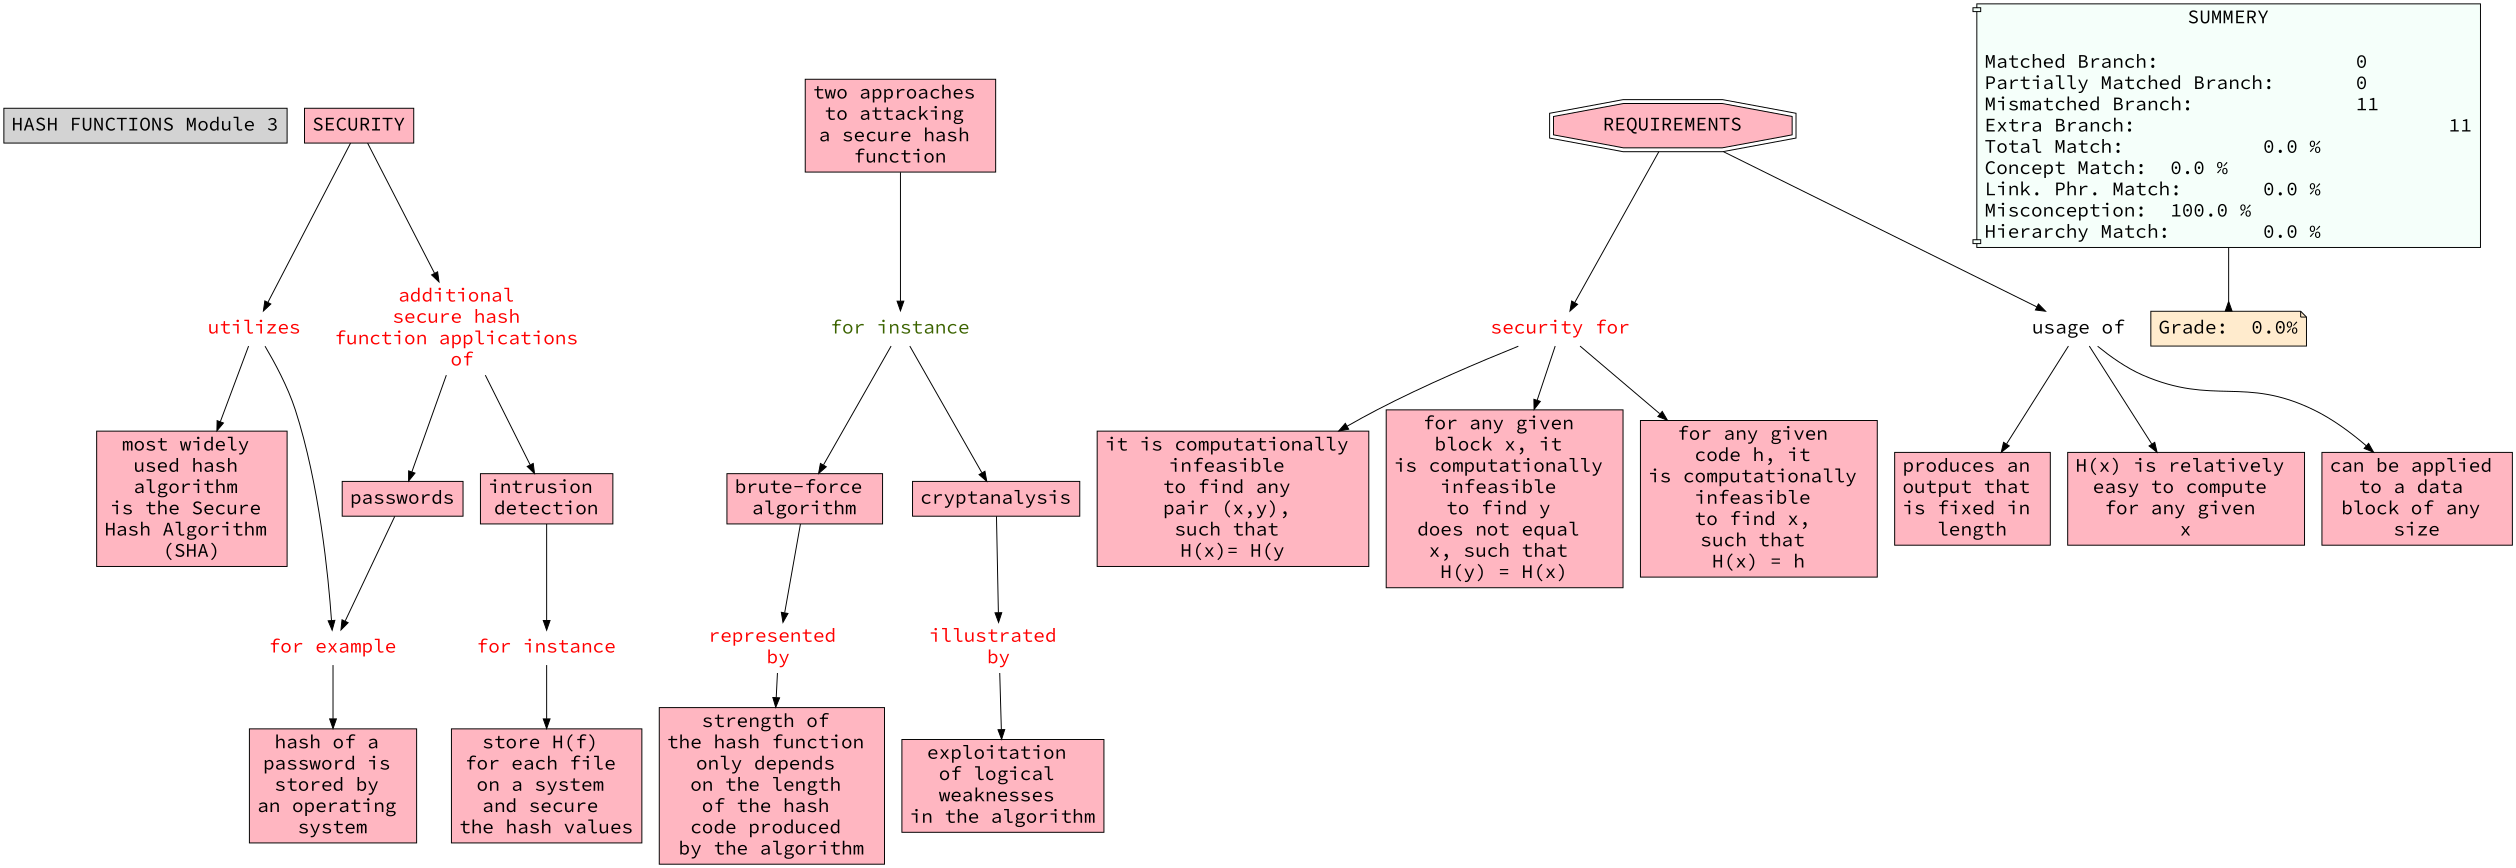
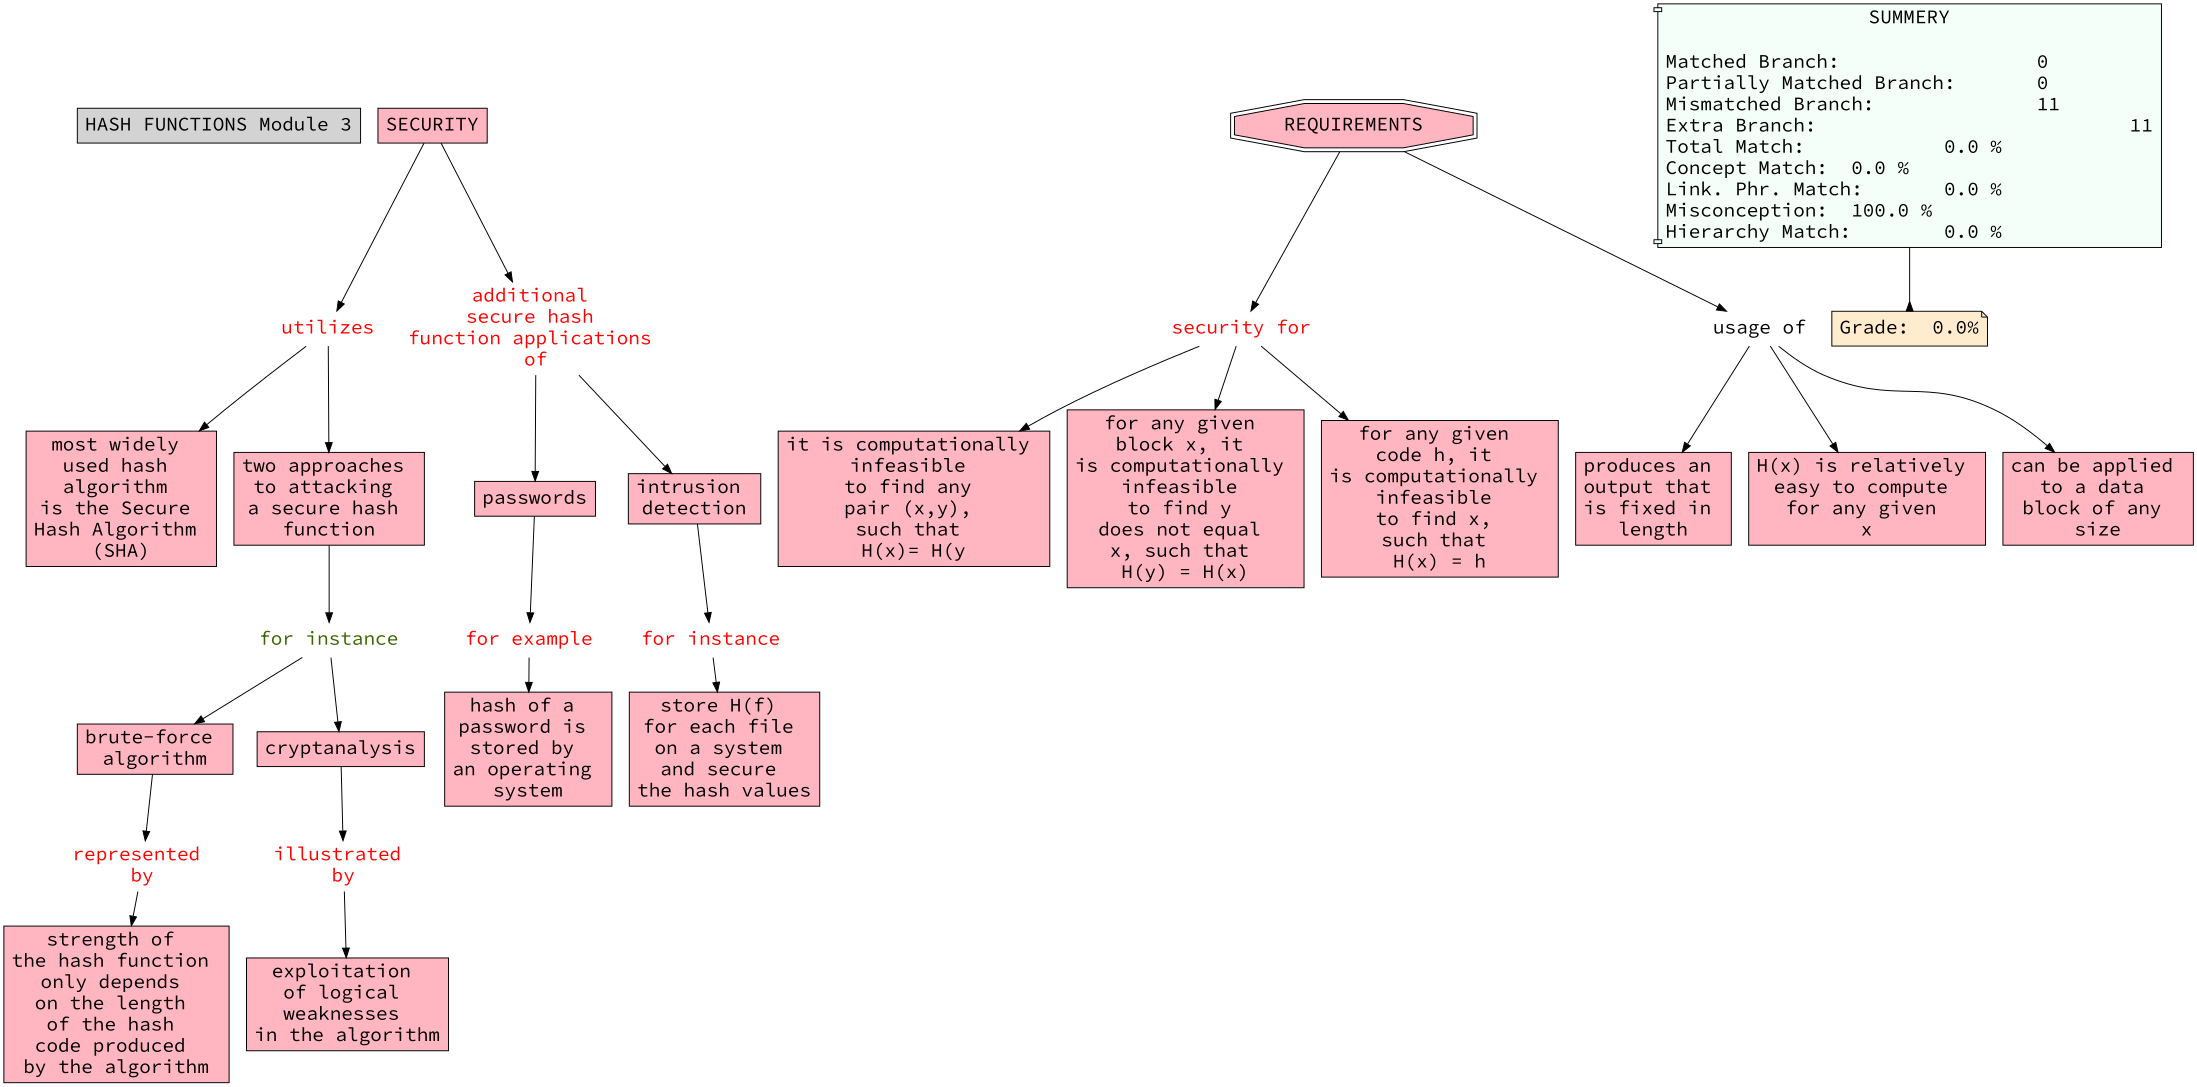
edge "utilizes" -> "for example": now "utilizes" -> "two approaches to attacking a secure hash function"
